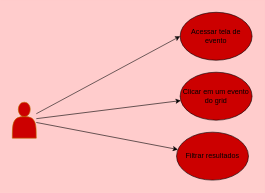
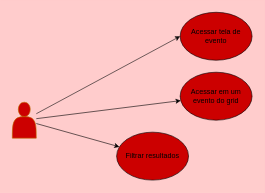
node "Clicar em um evento do grid": label "Clicar em um evento do grid" -> "Acessar em um evento do grid"
node "Filtrar resultados": moved (213, 156) -> (153, 156)
